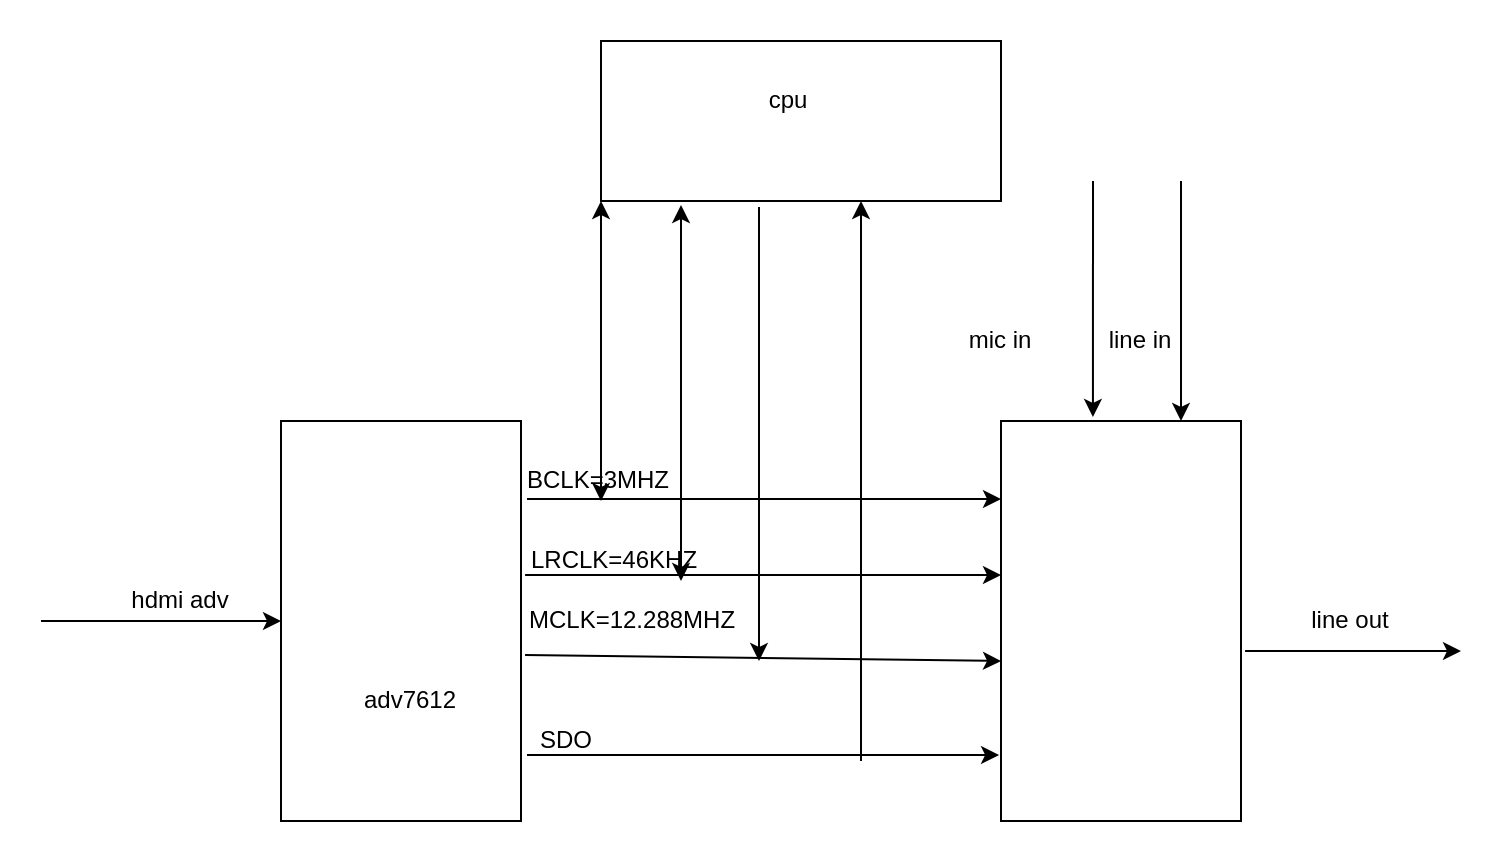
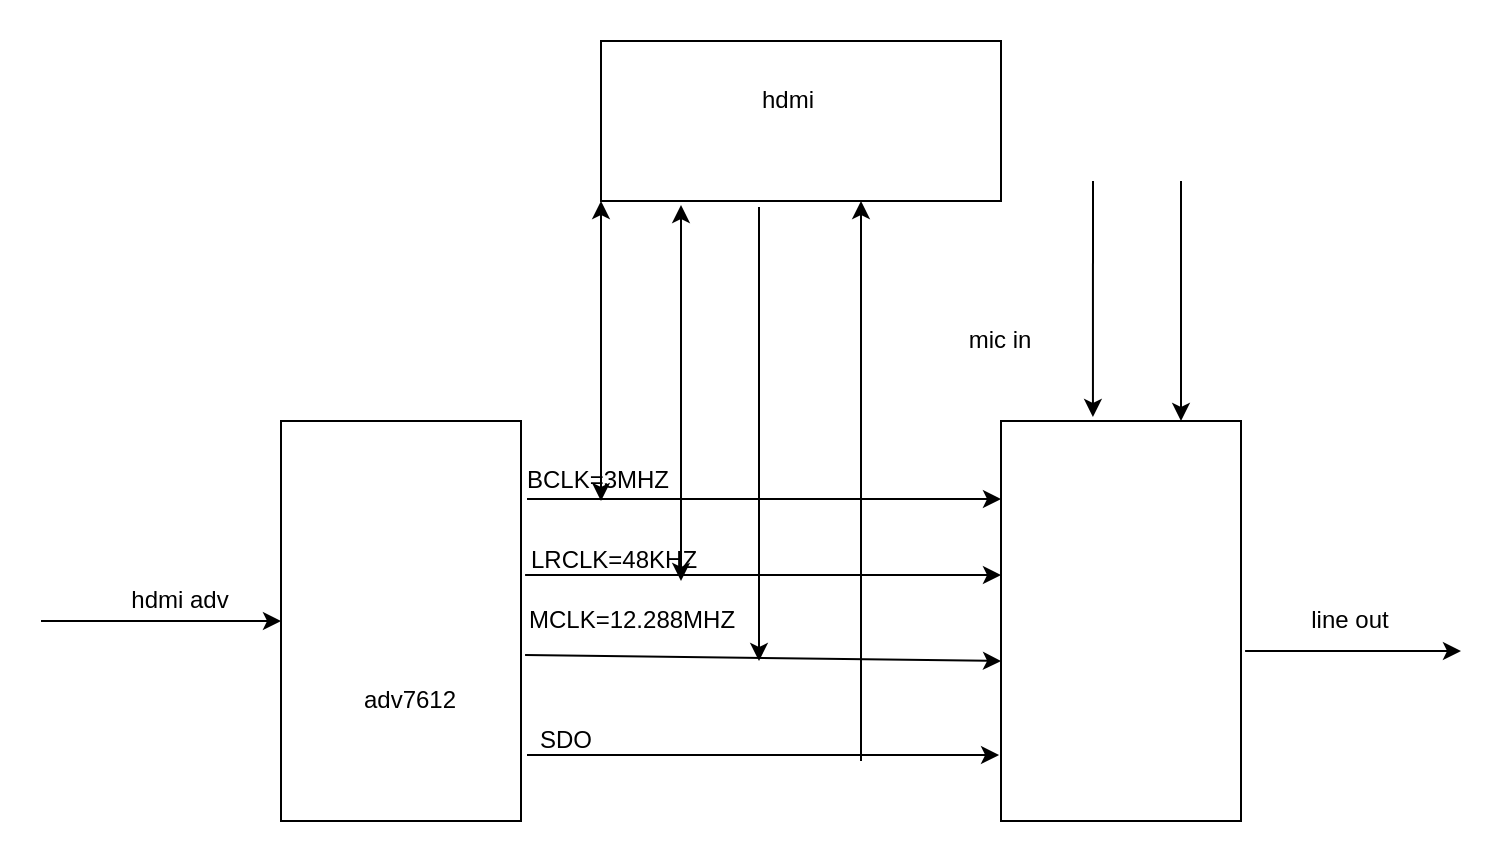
node "cpu": label "cpu" -> "hdmi"
node "line in": removed
node "LRCLK=46KHZ": label "LRCLK=46KHZ" -> "LRCLK=48KHZ"
